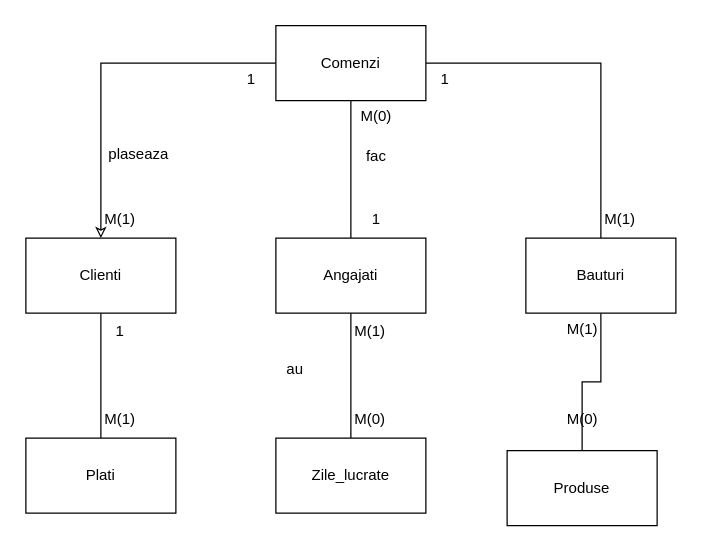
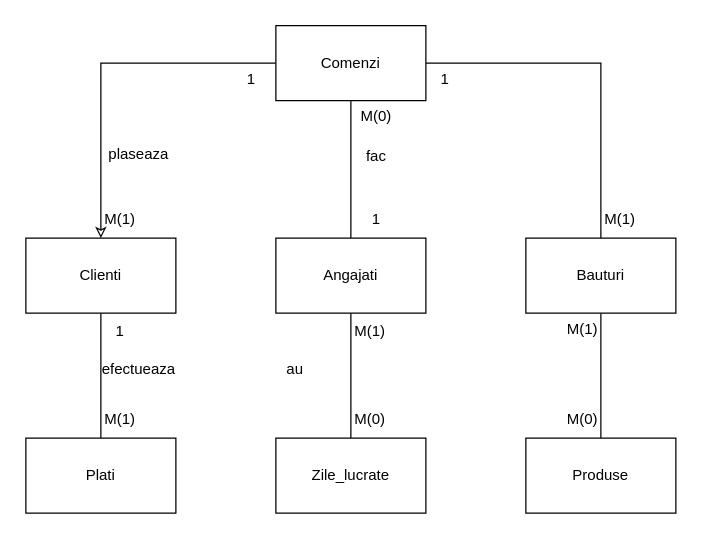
node "efectueaza": added
node "Produse": moved (582, 488) -> (601, 476)
